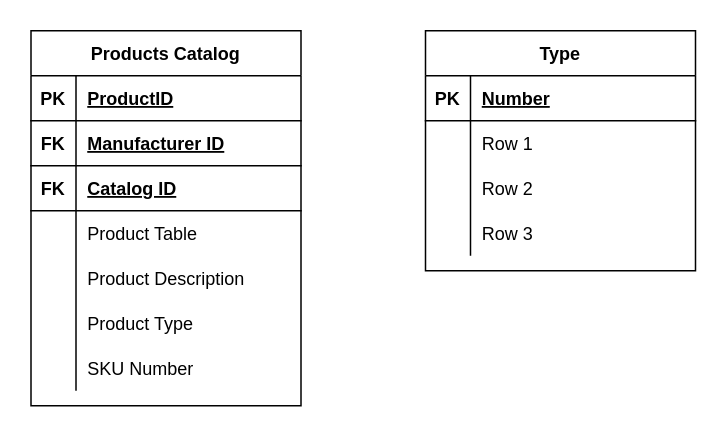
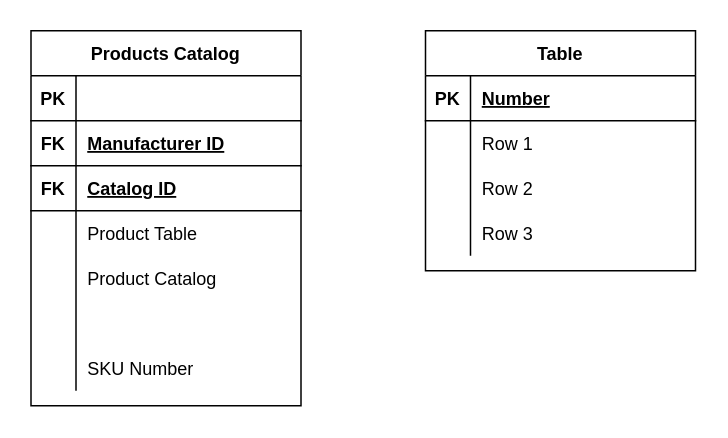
node "Type": label "Type" -> "Table"
node "ProductID": removed
node "Product Description": label "Product Description" -> "Product Catalog"
node "Product Type": removed
